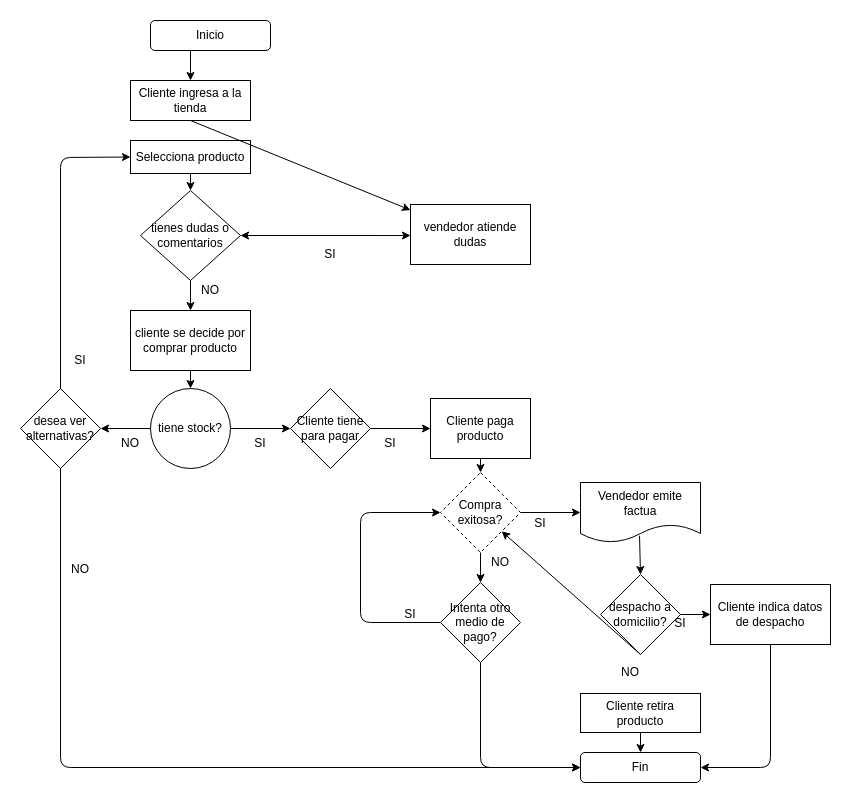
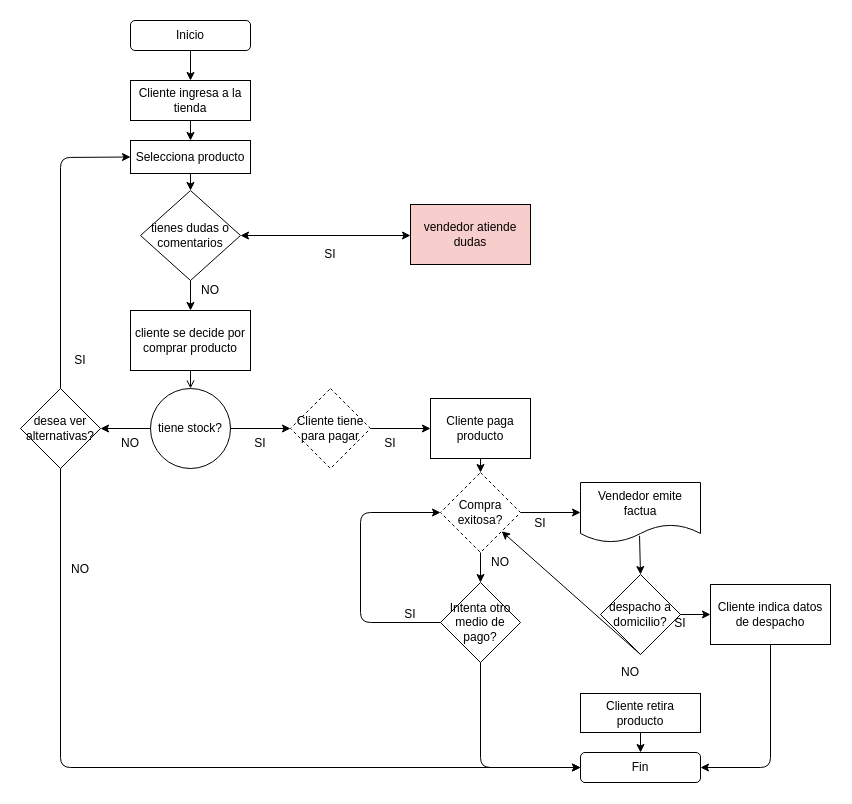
node "Inicio": moved (211, 36) -> (191, 36)
edge "Cliente ingresa a la tienda" -> "vendedor atiende dudas": now "Cliente ingresa a la tienda" -> "Selecciona producto"
node "vendedor atiende dudas": fillcolor #ffffff -> #f8cecc
edge "cliente se decide por comprar producto" -> "tiene stock?": arrowhead classic -> open
node "Cliente tiene para pagar": style solid -> dashed
